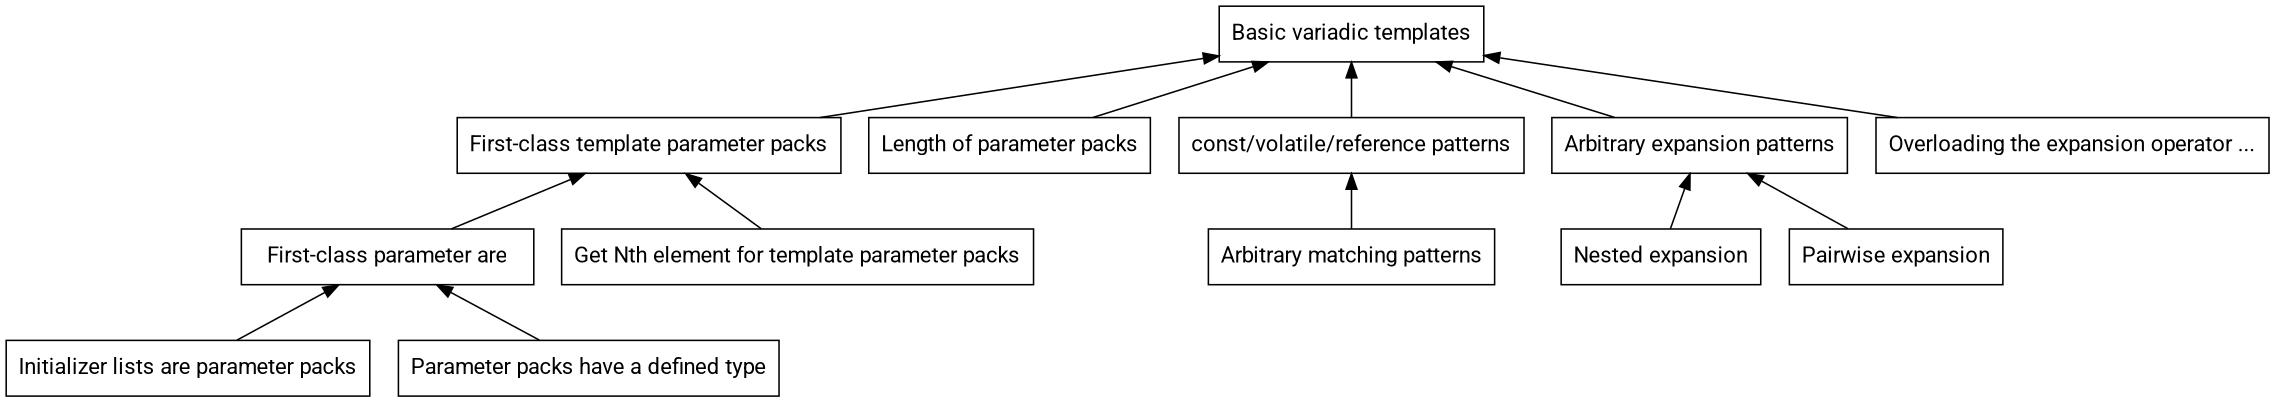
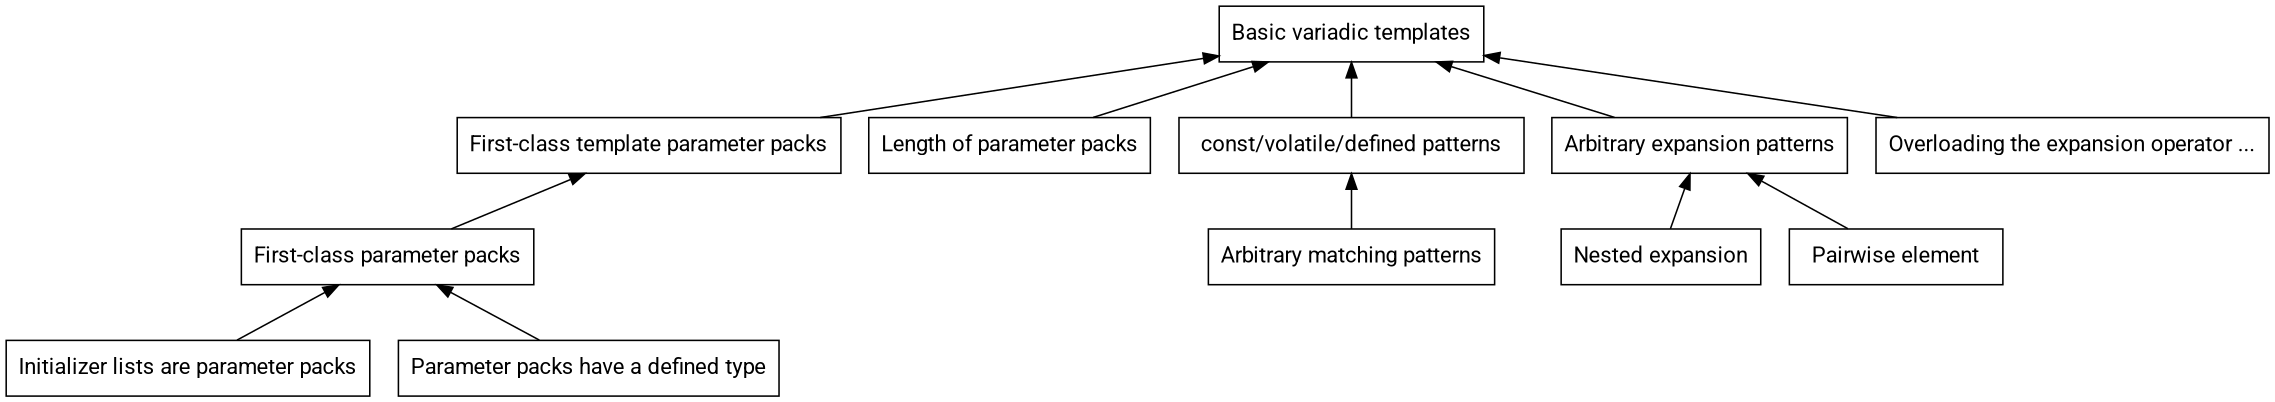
node "const/volatile/reference patterns": label "const/volatile/reference patterns" -> "const/volatile/defined patterns"
node "First-class parameter are": label "First-class parameter are" -> "First-class parameter packs"
node "Get Nth element for template parameter packs": removed
node "Pairwise expansion": label "Pairwise expansion" -> "Pairwise element"
